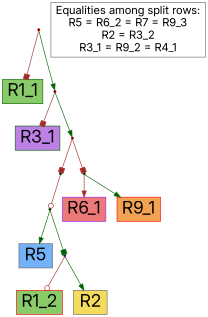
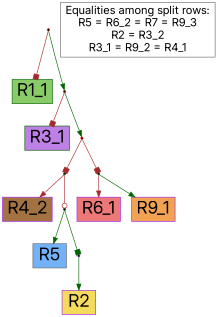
node "R4_2": added
node "R9_1": color red -> purple
node "R1_2": removed
node "R2": color gray40 -> purple
